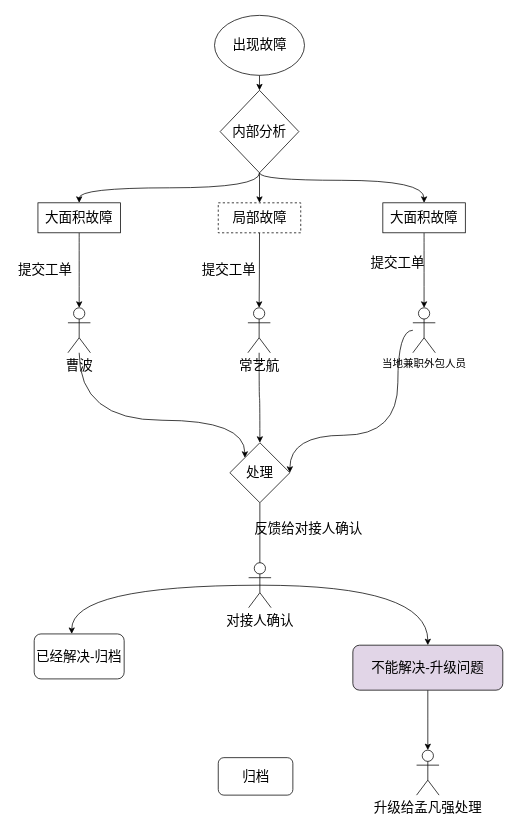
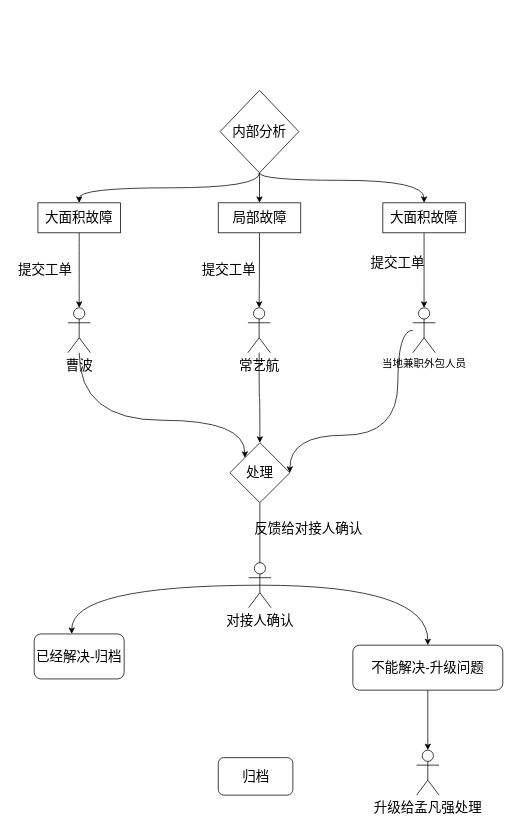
node "出现故障": removed
edge "出现故障" -> "内部分析": removed
node "局部故障": style dashed -> solid
node "不能解决-升级问题": fillcolor #e1d5e7 -> #ffffff
